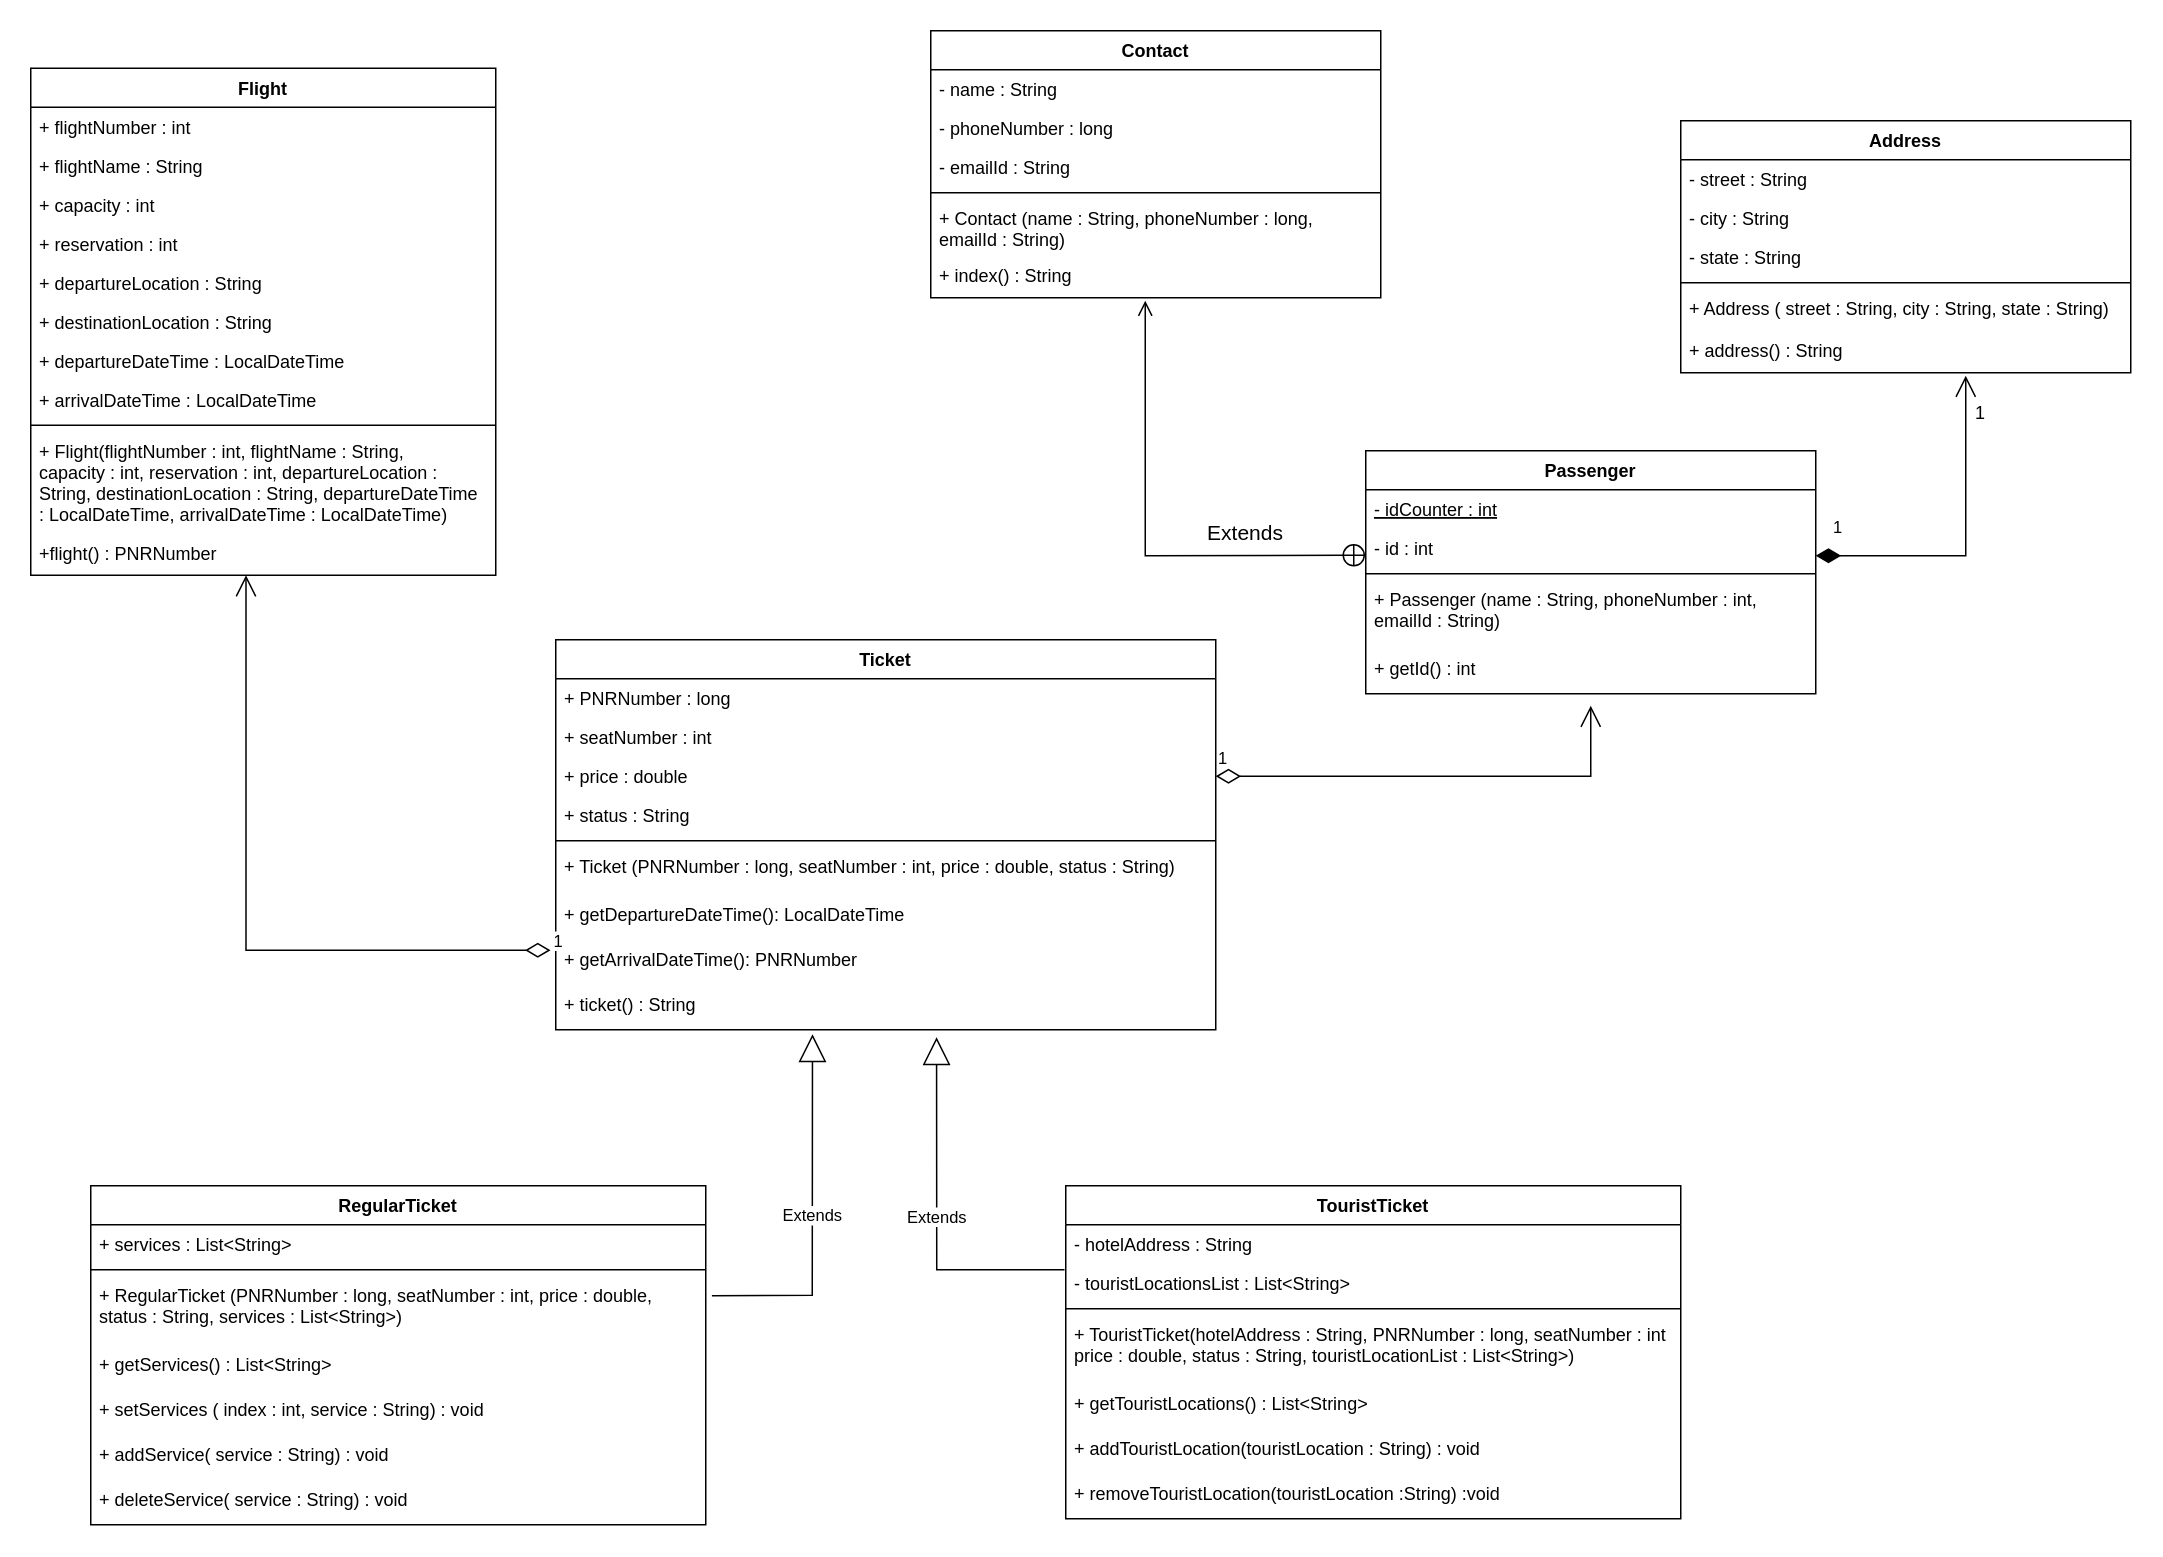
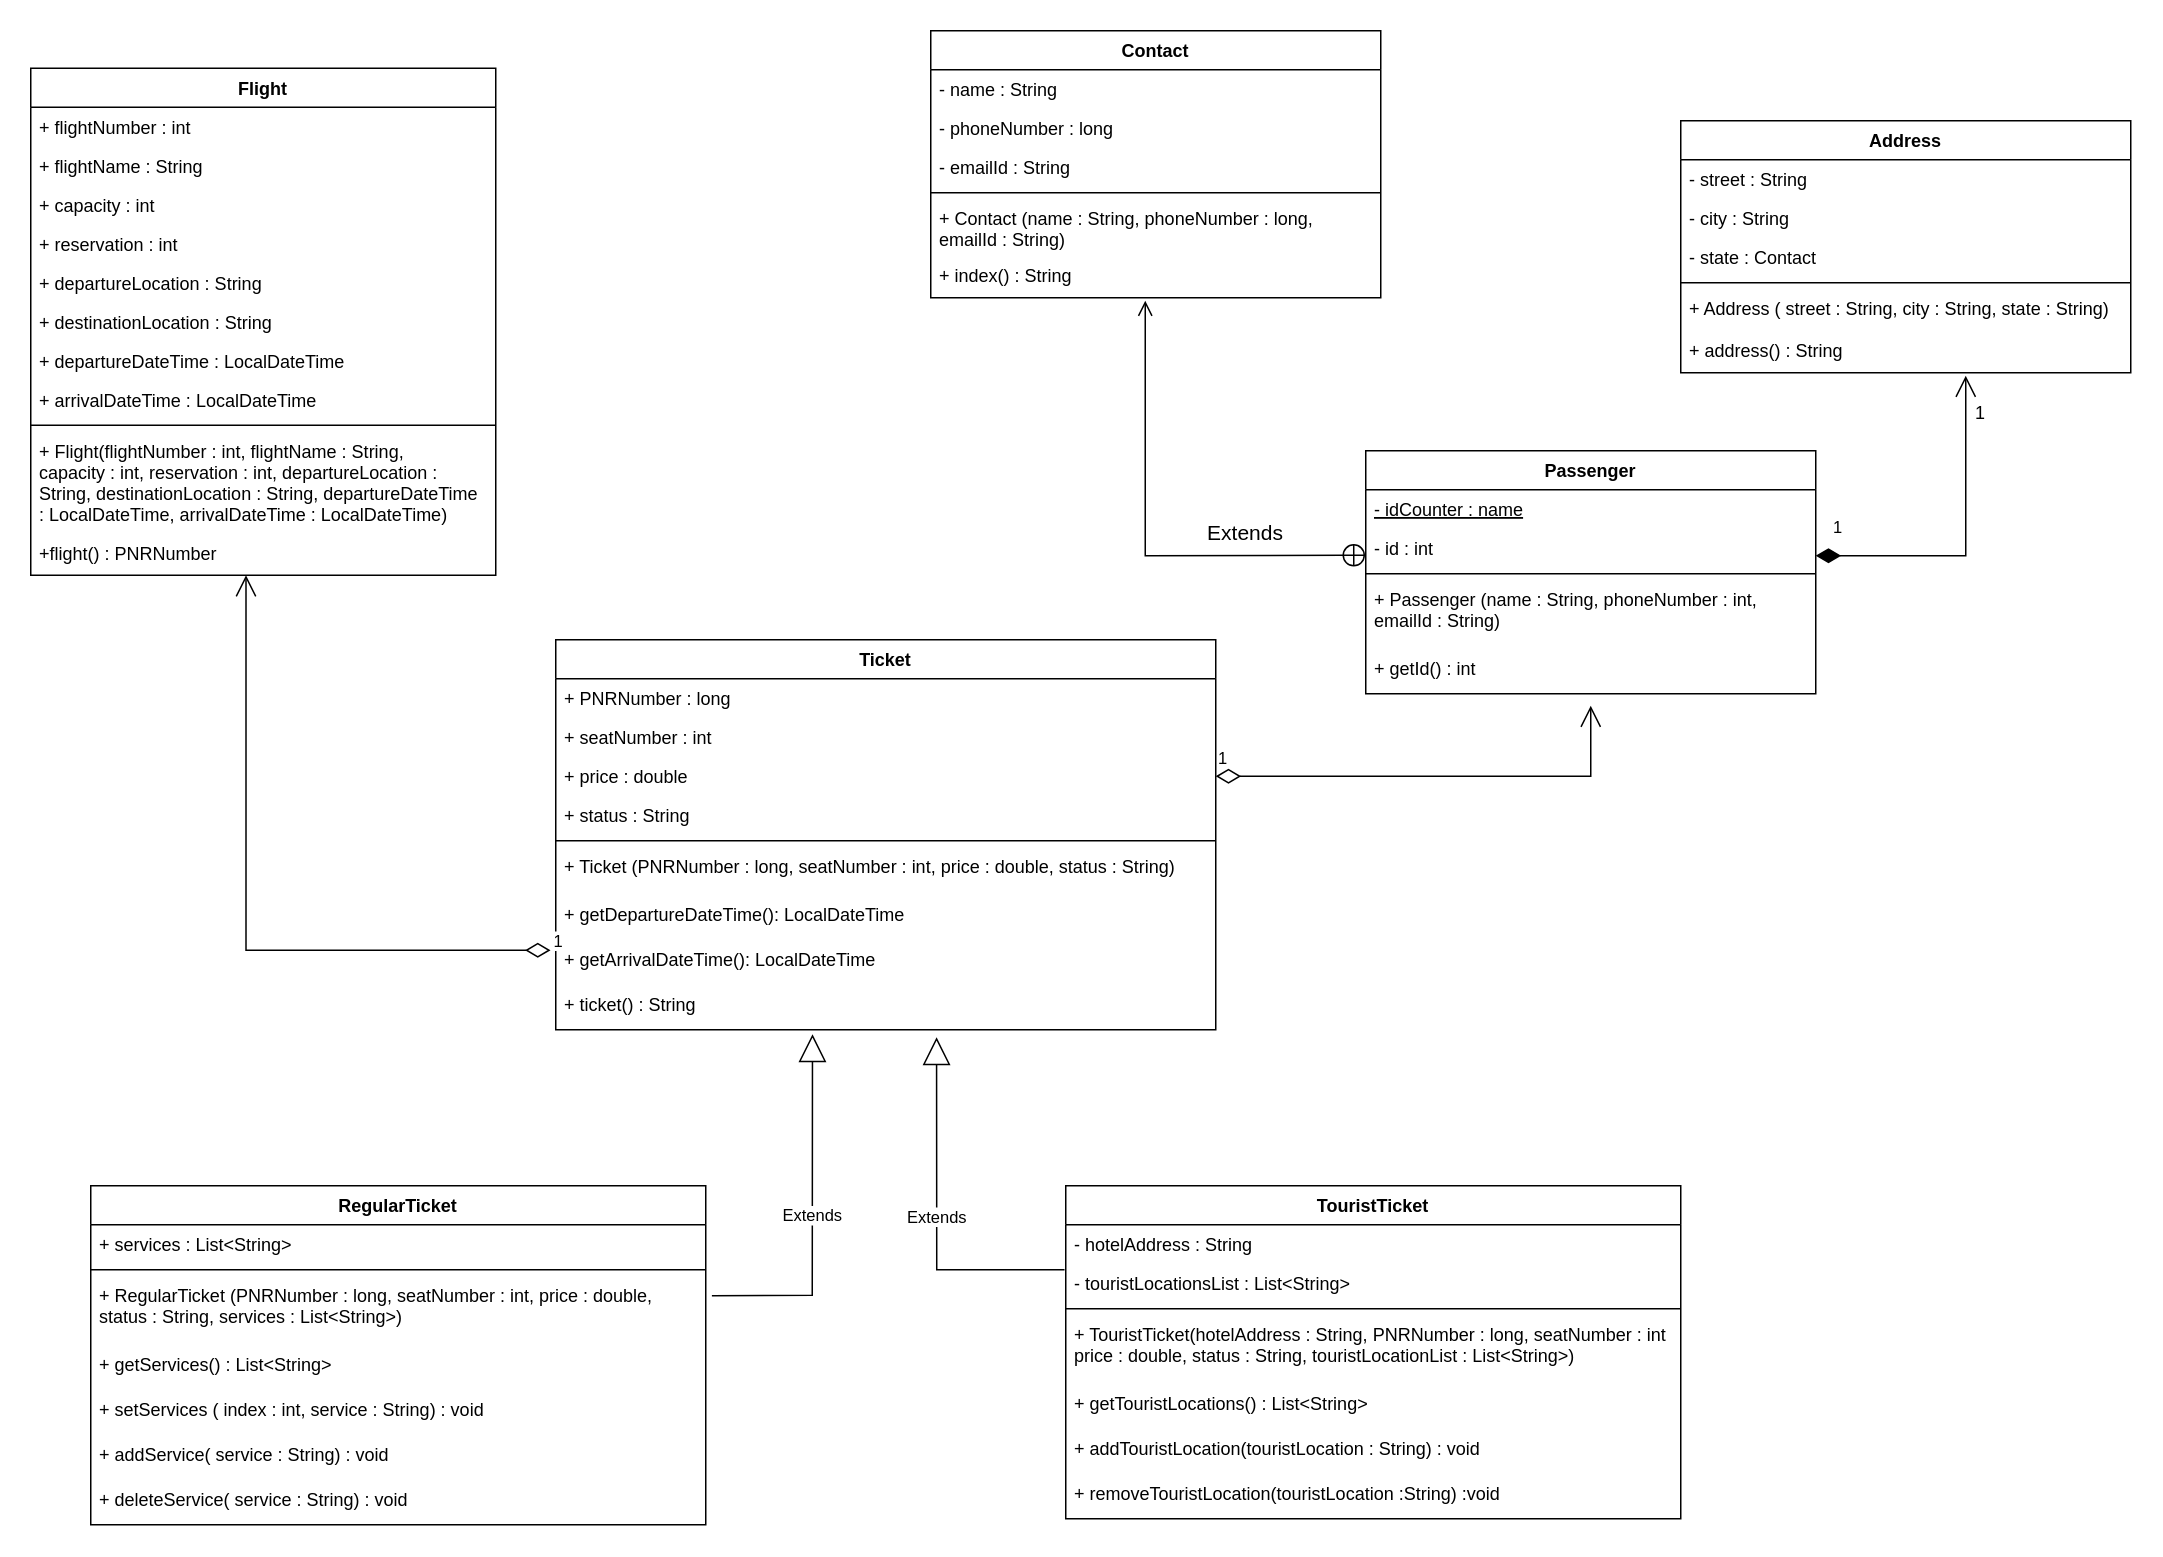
node "- state : String": label "- state : String" -> "- state : Contact"
node "- idCounter : int": label "- idCounter : int" -> "- idCounter : name"
node "+ getArrivalDateTime(): PNRNumber": label "+ getArrivalDateTime(): PNRNumber" -> "+ getArrivalDateTime(): LocalDateTime"
